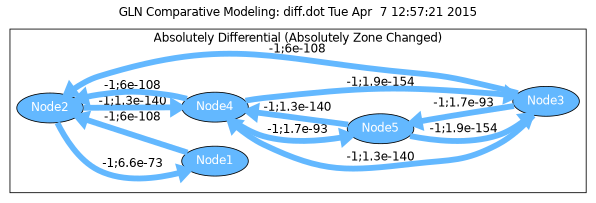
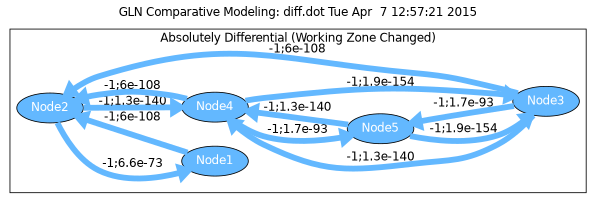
cluster "Absolutely Differential (Absolutely Zone Changed)": label "Absolutely Differential (Absolutely Zone Changed)" -> "Absolutely Differential (Working Zone Changed)"
